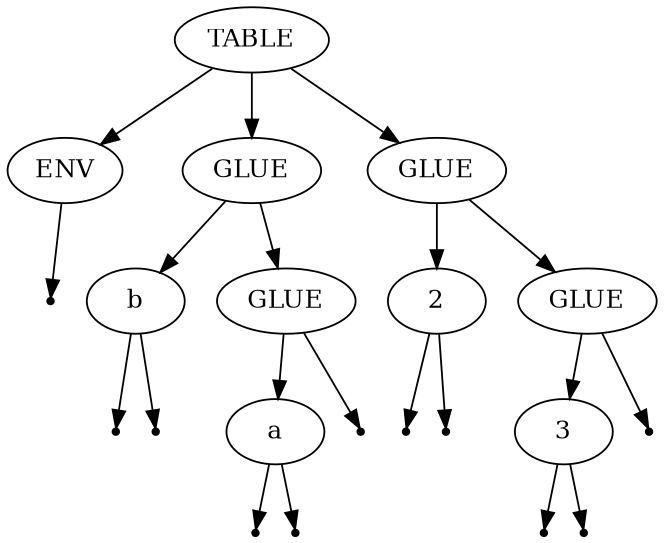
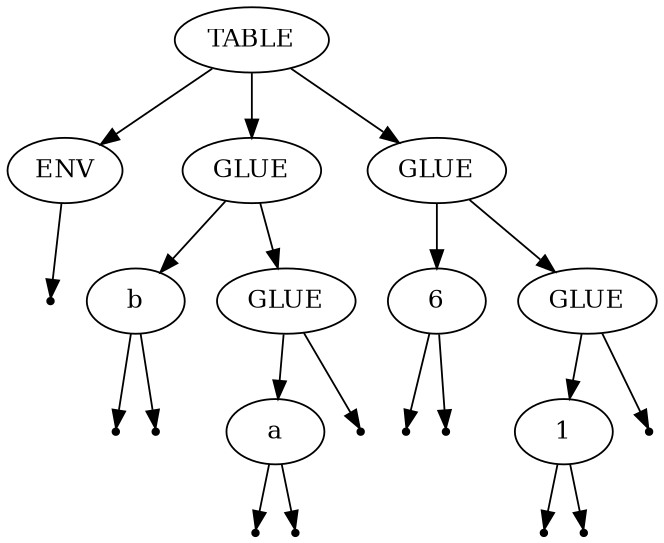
node "2": label "2" -> "6"
node "3": label "3" -> "1"
